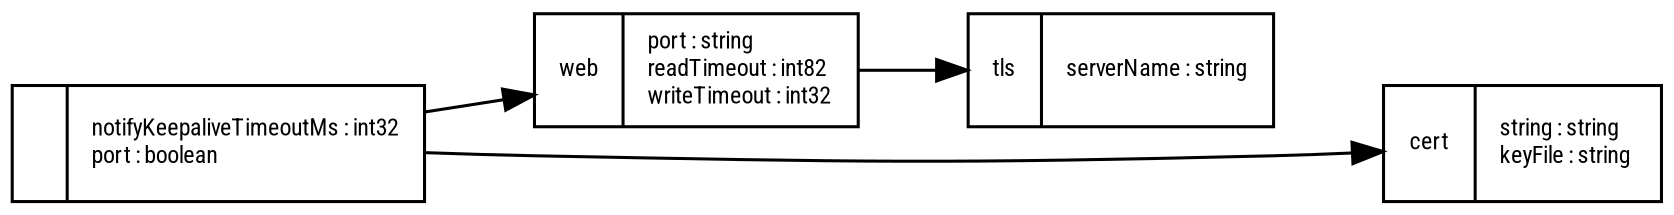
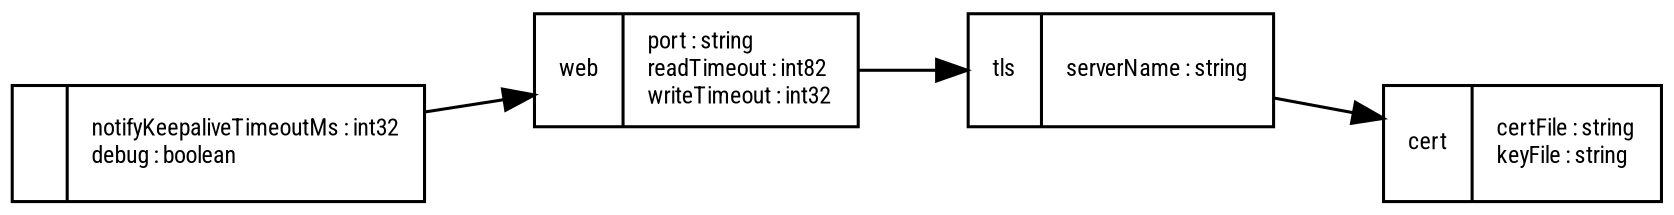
node "cert": text "string : string" -> "certFile : string"
node "notifyKeepaliveTimeoutMs : int32": text "port : boolean" -> "debug : boolean"
edge "notifyKeepaliveTimeoutMs : int32" -> "cert": now "tls" -> "cert"
